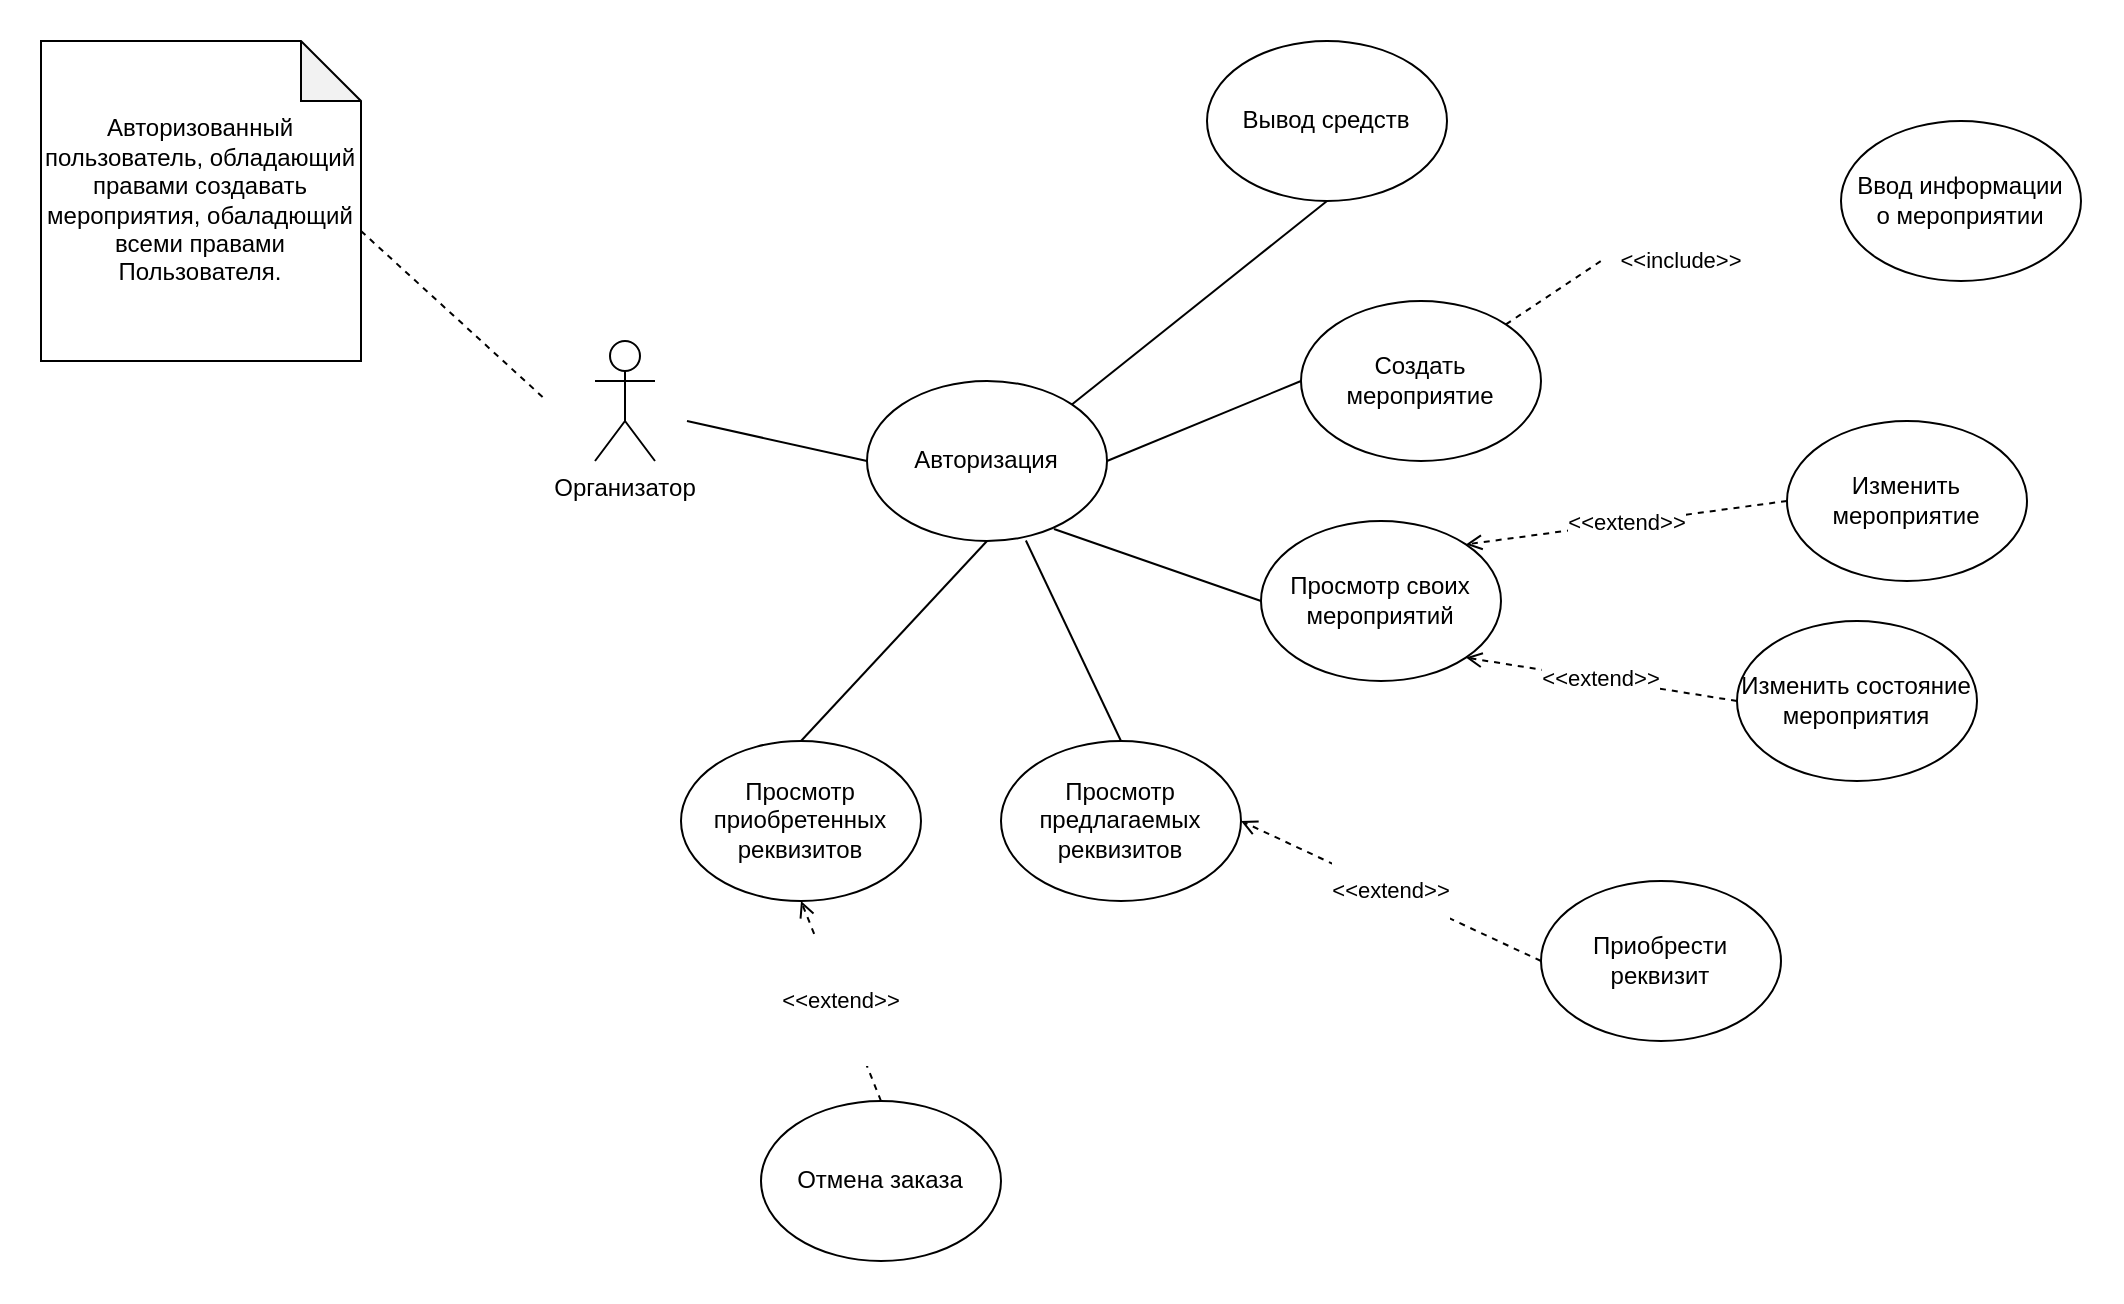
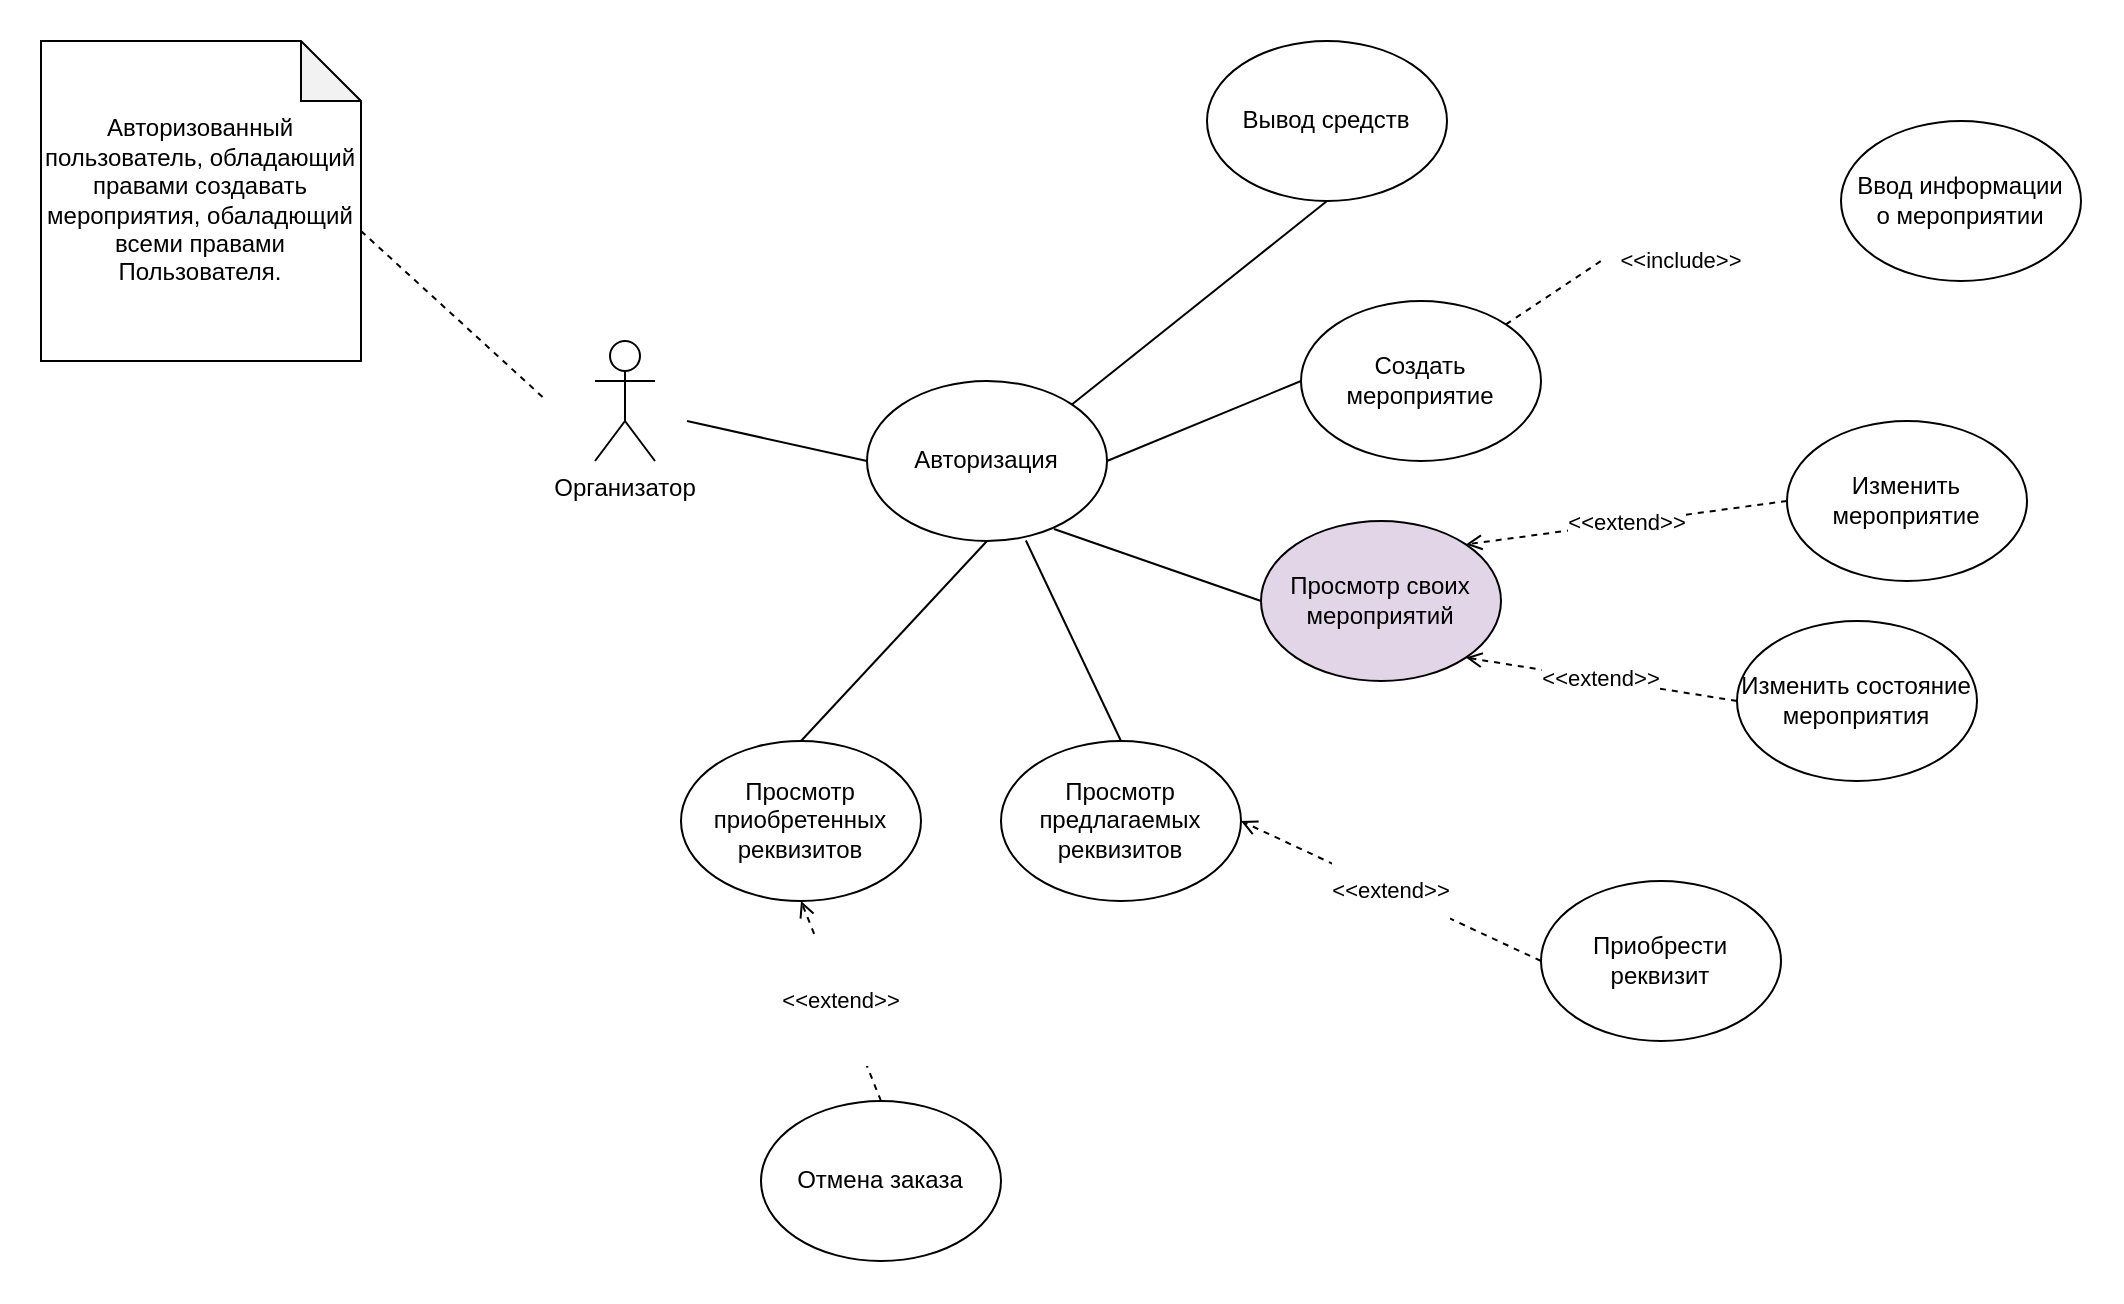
node "Просмотр своих мероприятий": fillcolor #ffffff -> #e1d5e7
